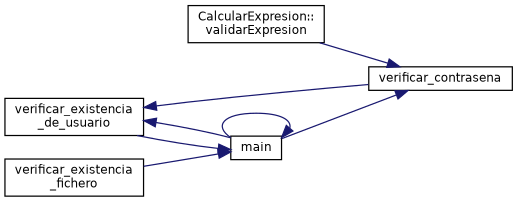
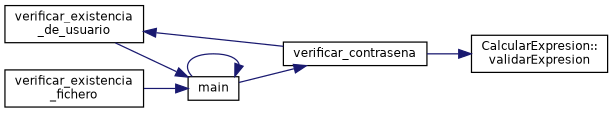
edge "CalcularExpresion:: validarExpresion" -> "verificar_contrasena": reversed
edge "main" -> "verificar_existencia _de_usuario": removed
